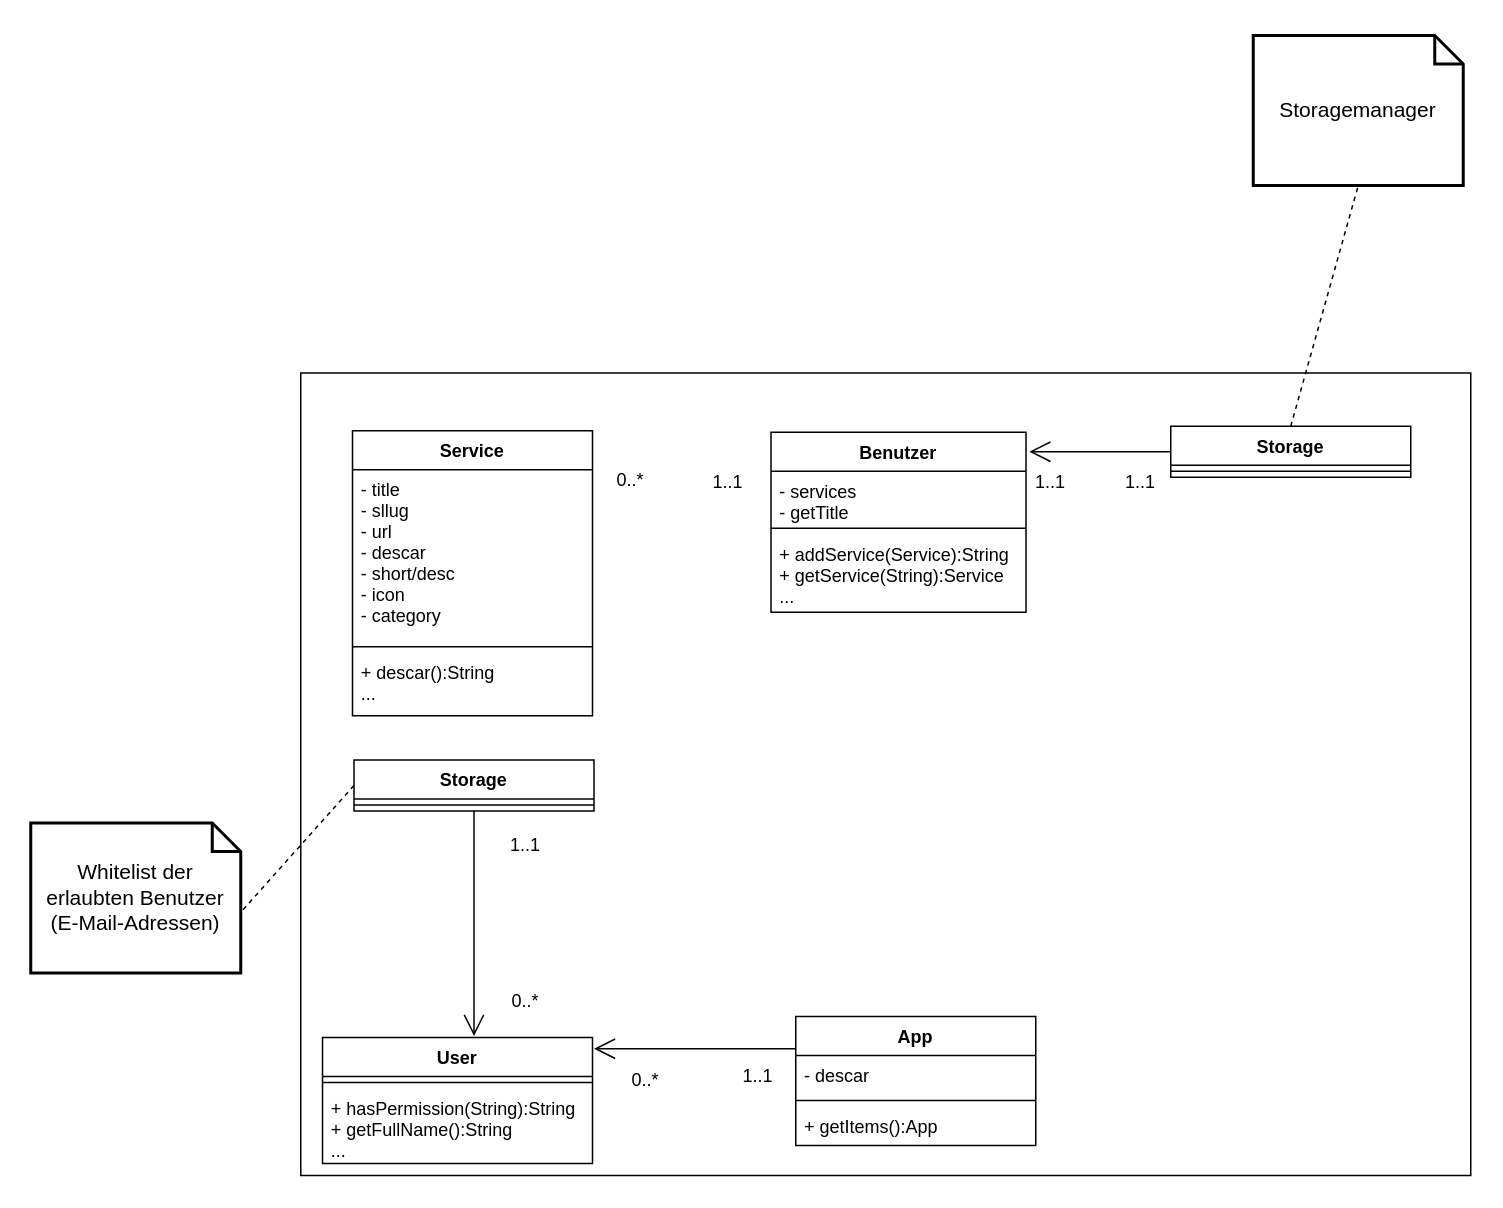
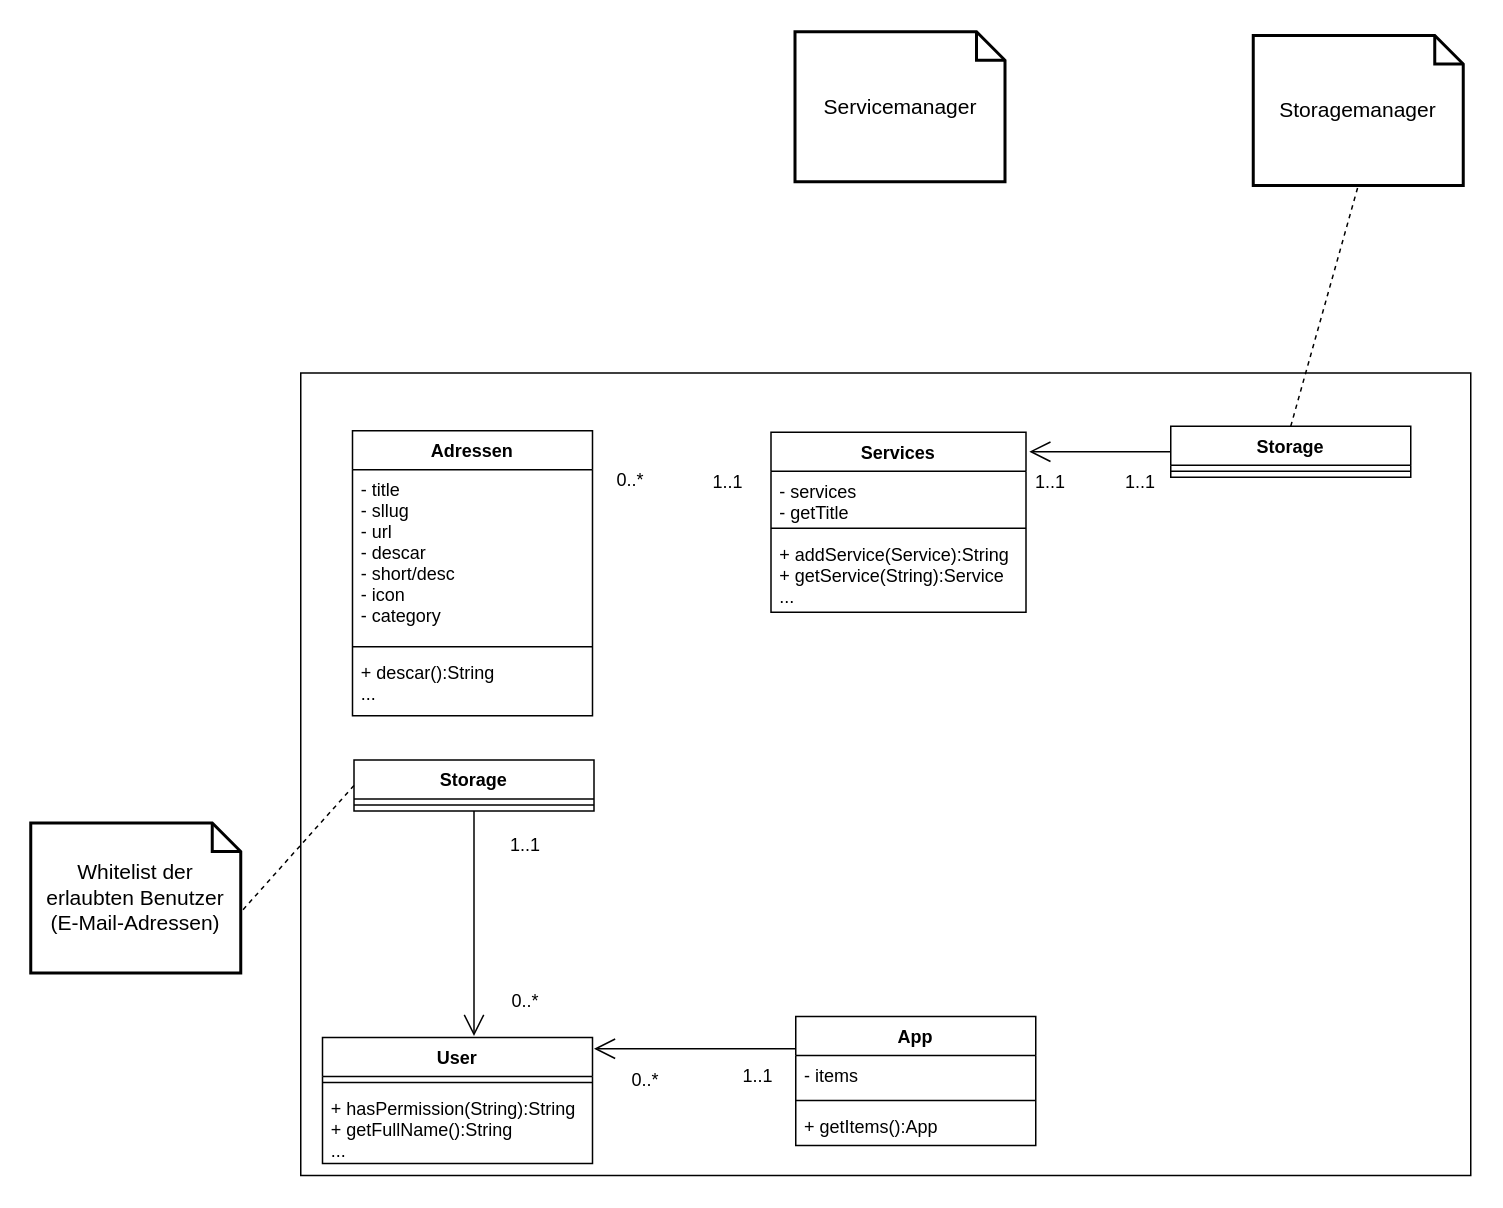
node "Servicemanager": added
node "Service": label "Service" -> "Adressen"
node "Benutzer": label "Benutzer" -> "Services"
node "- descar": label "- descar" -> "- items"
